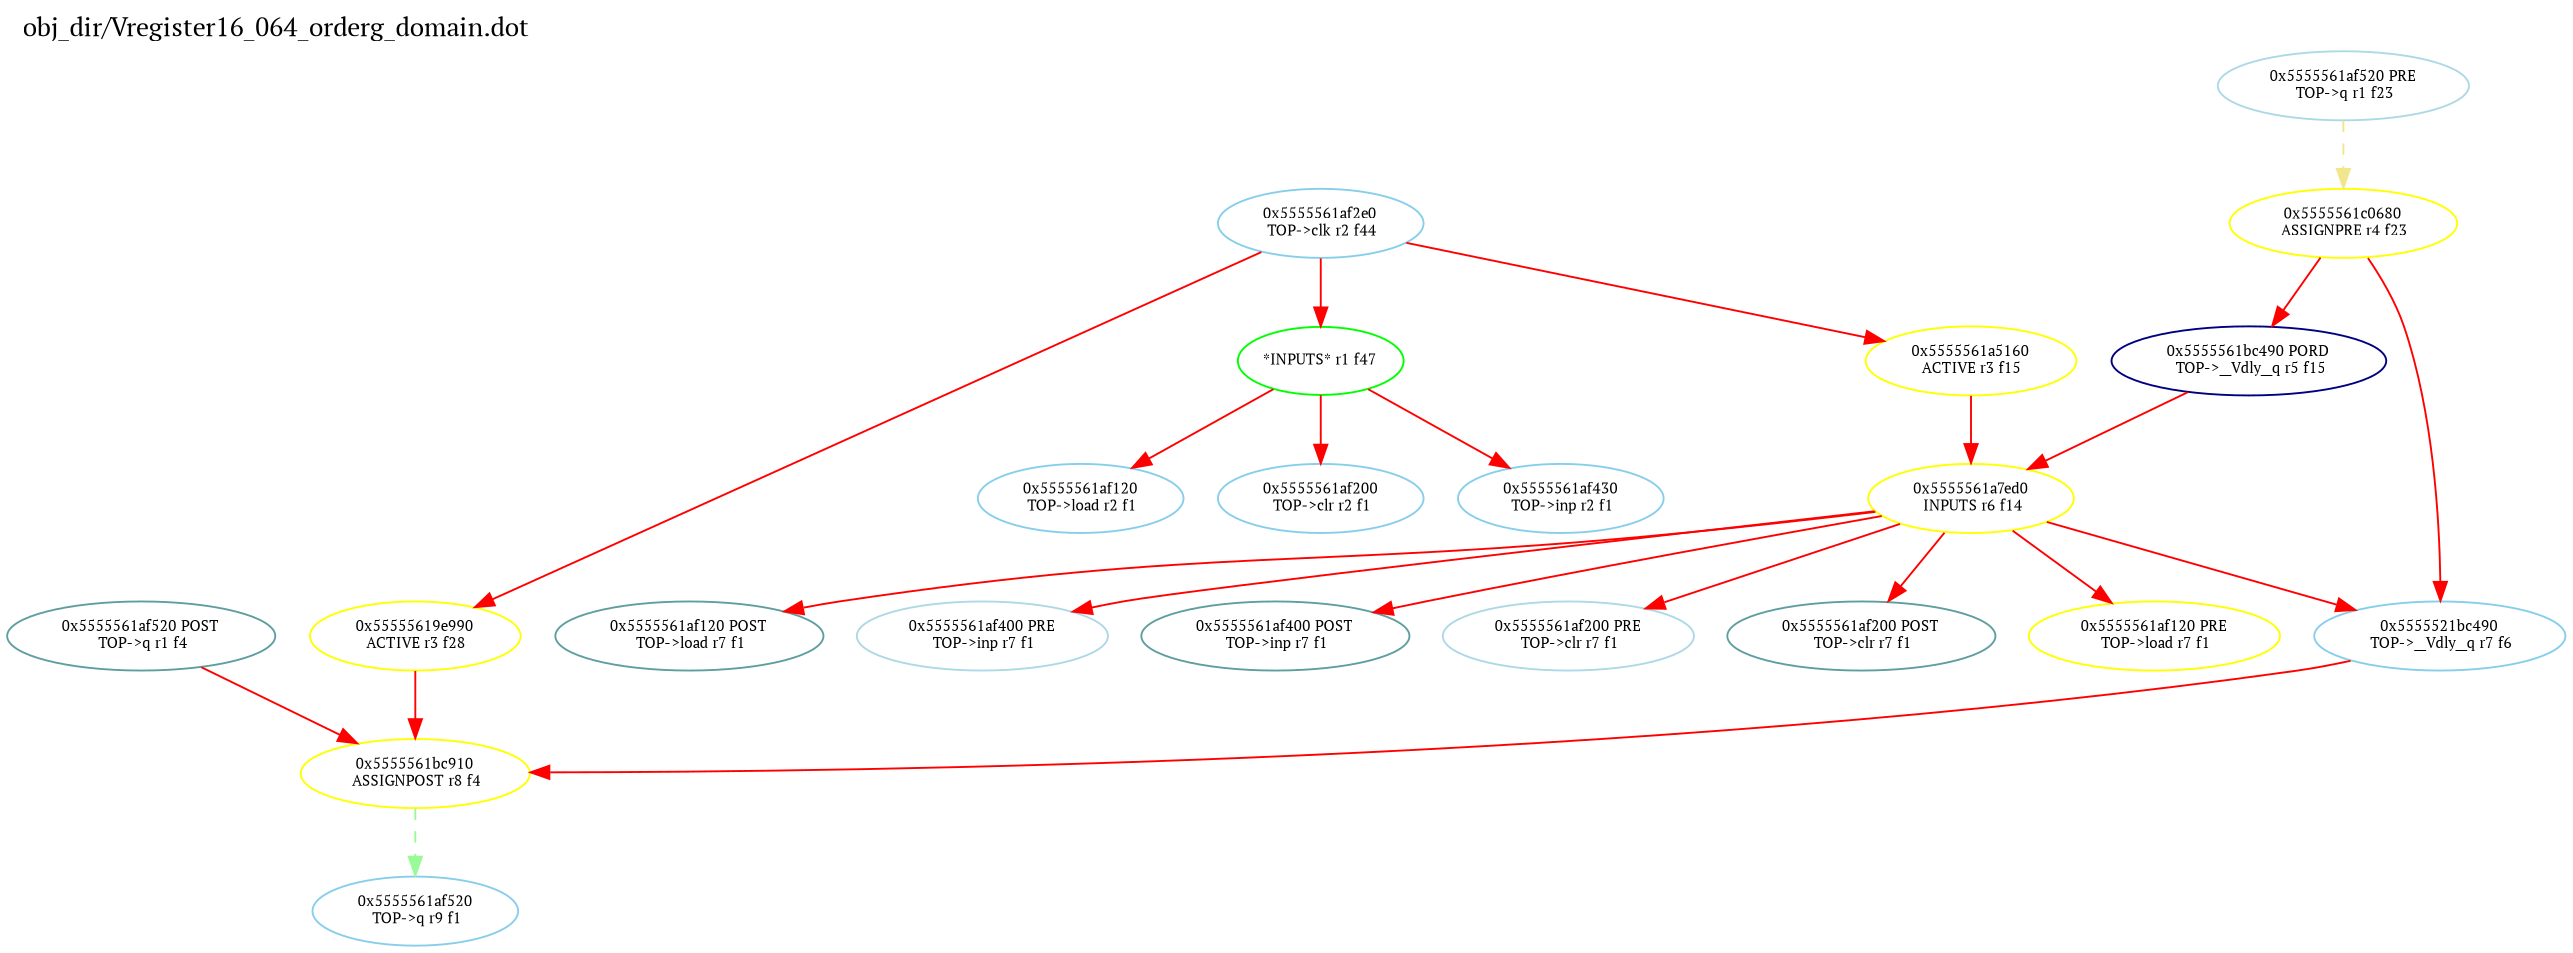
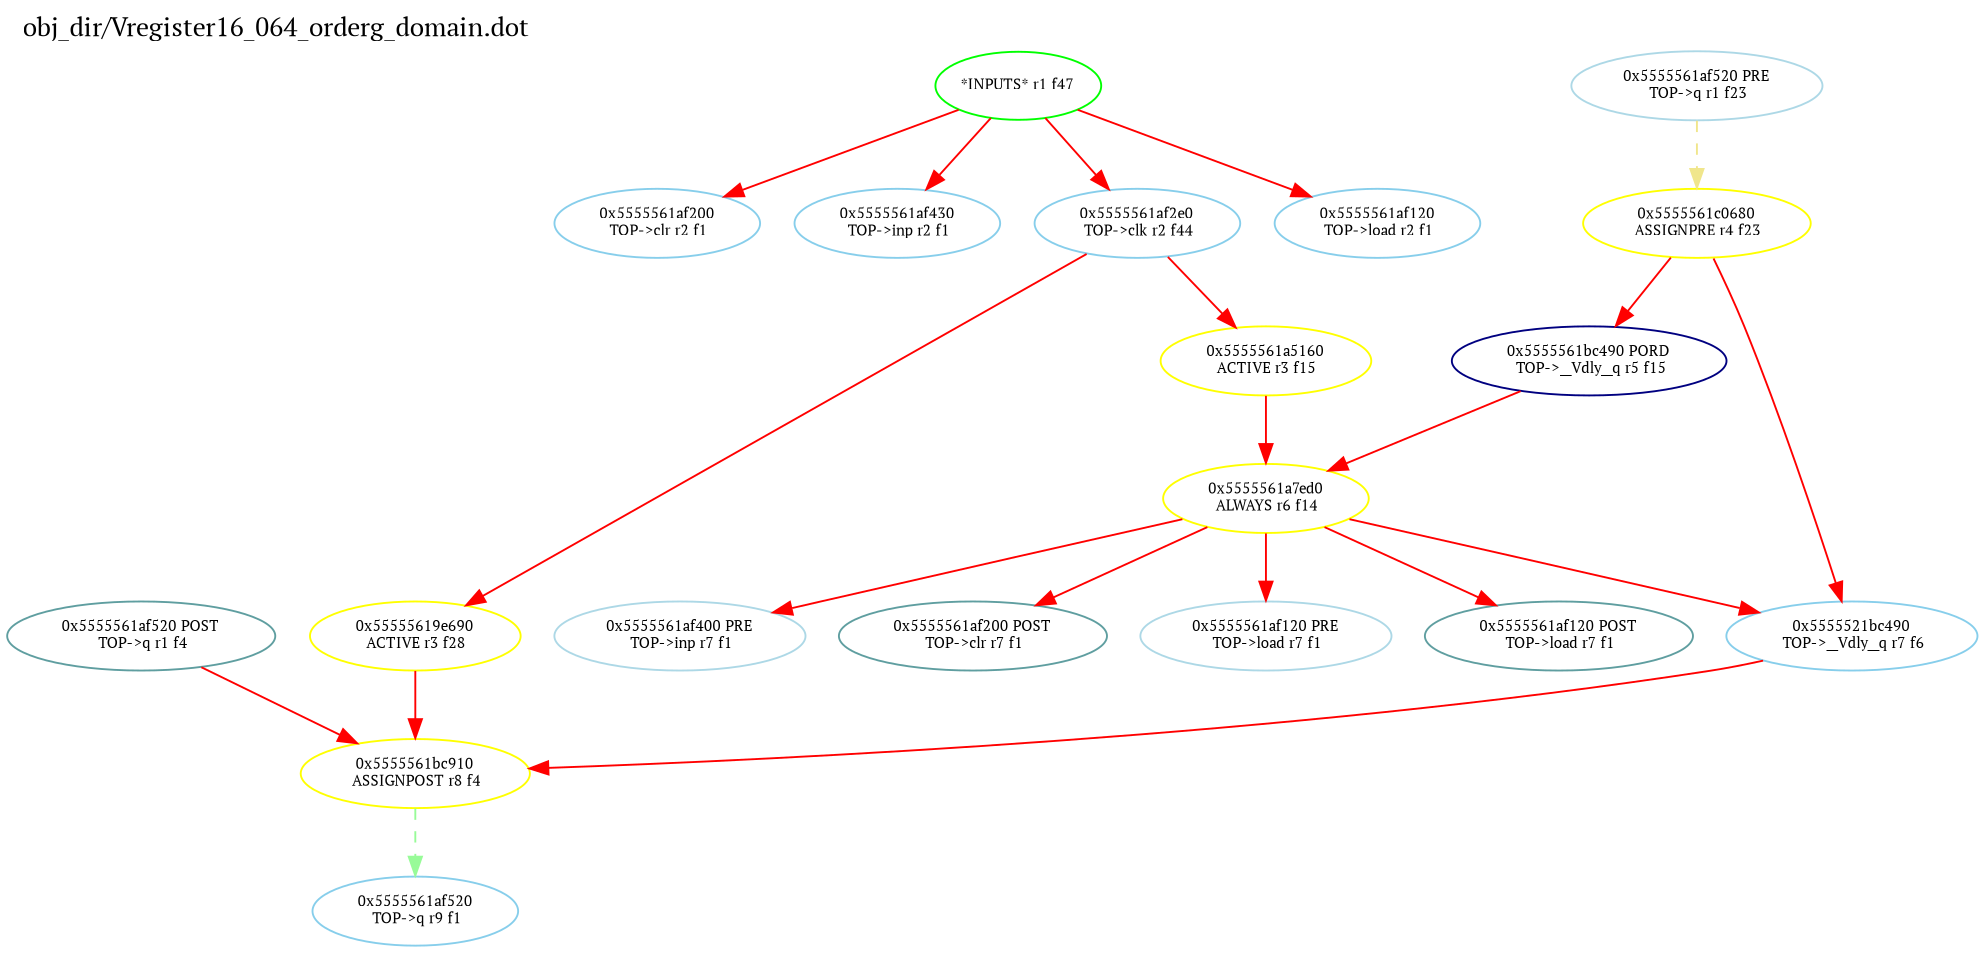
edge "0x5555561af2e0 TOP->clk r2 f44" -> "*INPUTS* r1 f47": reversed
node "0x5555561a7ed0 INPUTS r6 f14": label "0x5555561a7ed0 INPUTS r6 f14" -> "0x5555561a7ed0 ALWAYS r6 f14"
node "0x55555619e990 ACTIVE r3 f28": label "0x55555619e990 ACTIVE r3 f28" -> "0x55555619e690 ACTIVE r3 f28"
node "0x5555561af400 POST TOP->inp r7 f1": removed
node "0x5555561af200 PRE TOP->clr r7 f1": removed
node "0x5555561af120 PRE TOP->load r7 f1": color yellow -> lightblue
